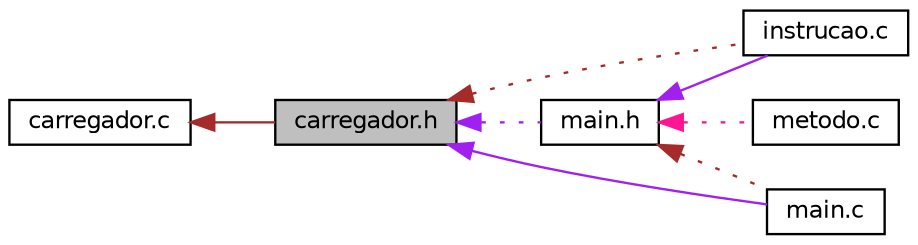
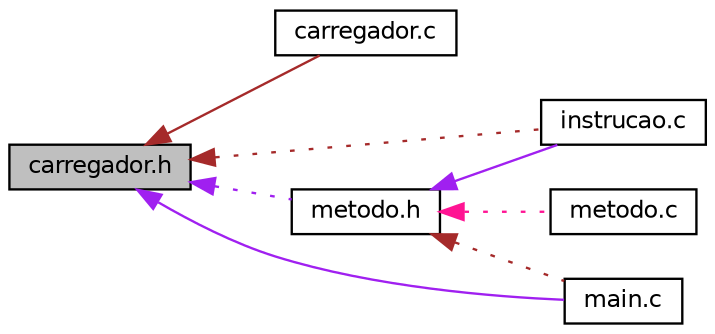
edge "carregador.h" -> "carregador.c": reversed
node "main.h": label "main.h" -> "metodo.h"
